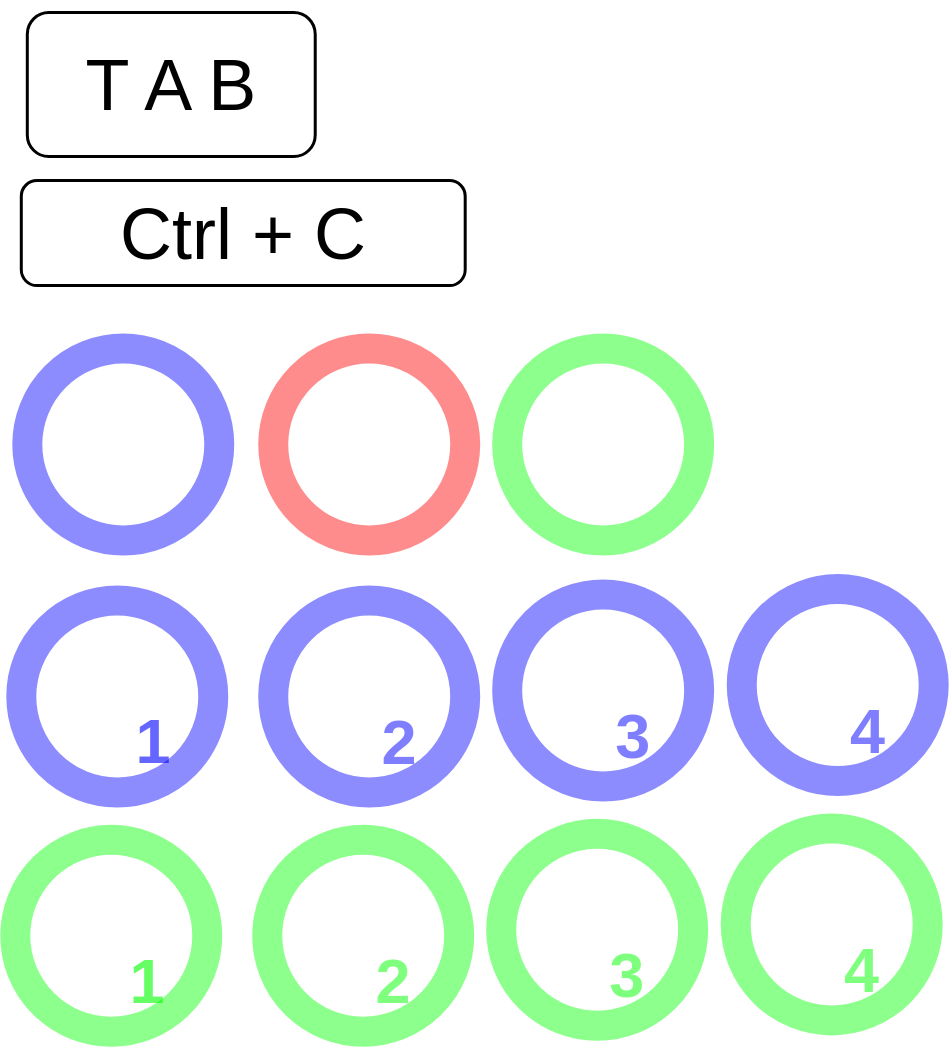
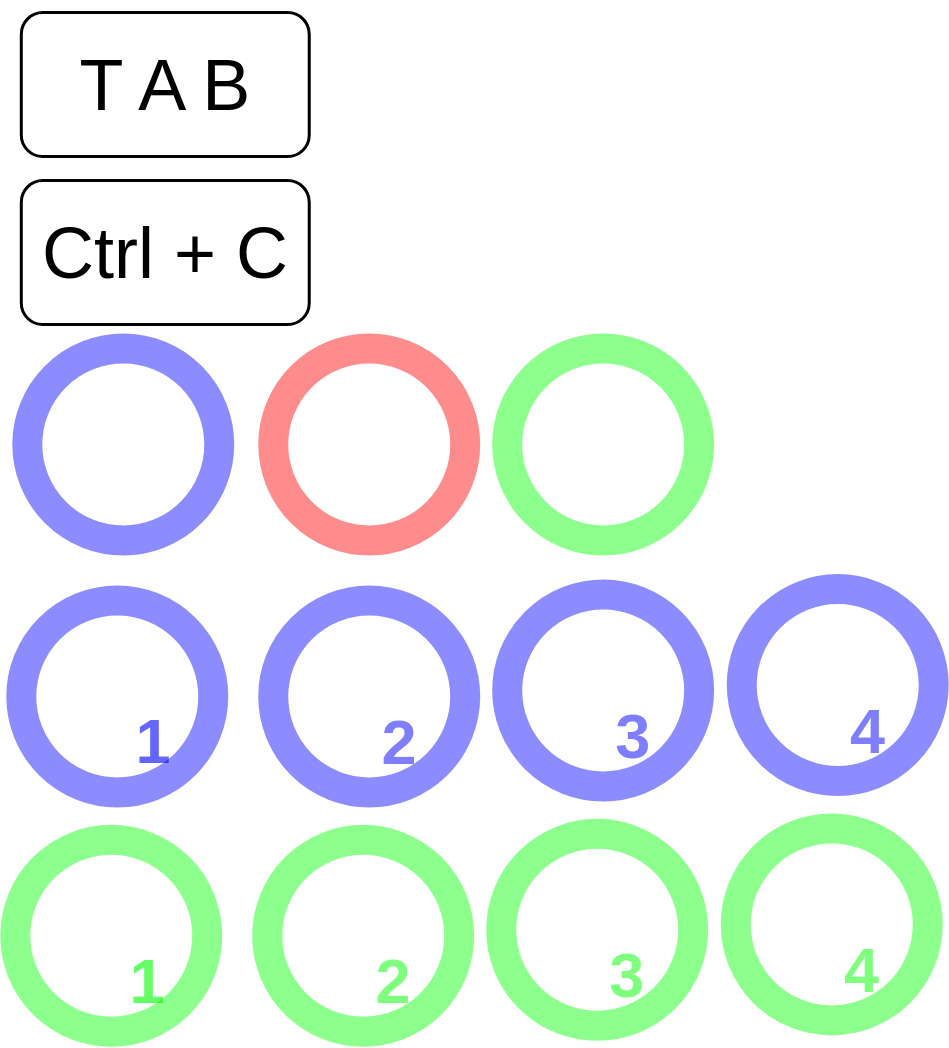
node "T A B": moved (171, 84) -> (165, 84)
node "Ctrl + C": size 444x105 -> 288x144
